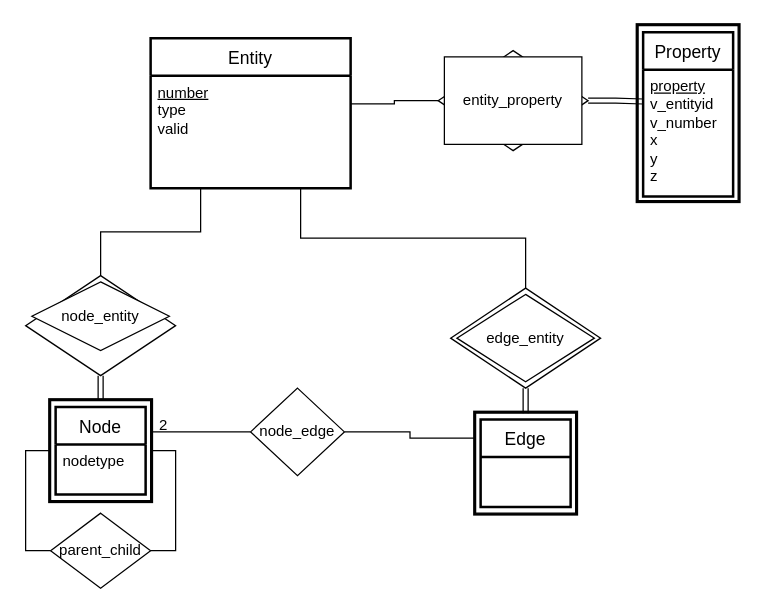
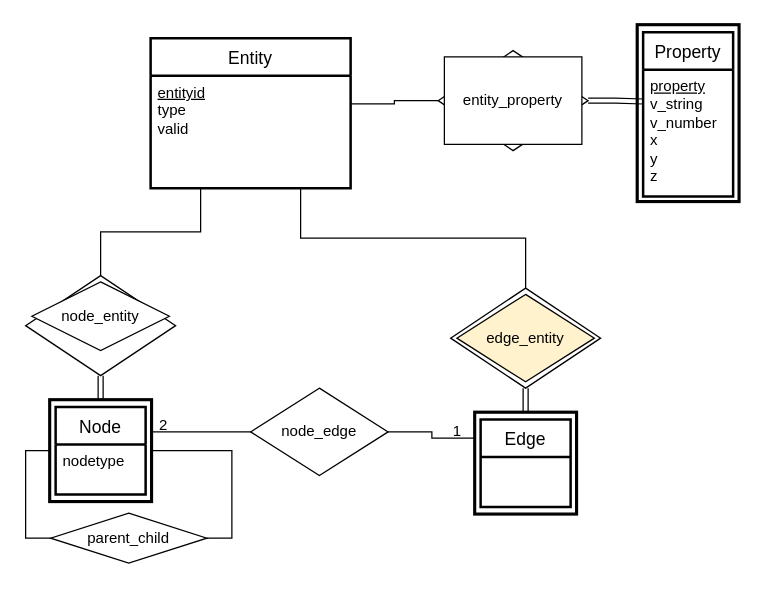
node "number type valid": label "number type valid" -> "entityid type valid"
node "property v_entityid v_number x y z": label "property v_entityid v_number x y z" -> "property v_string v_number x y z"
node "edge_entity": fillcolor #ffffff -> #fff2cc
node "node_edge": size 94x88 -> 138x88
node "1": added
node "parent_child": size 100x75 -> 156x50
